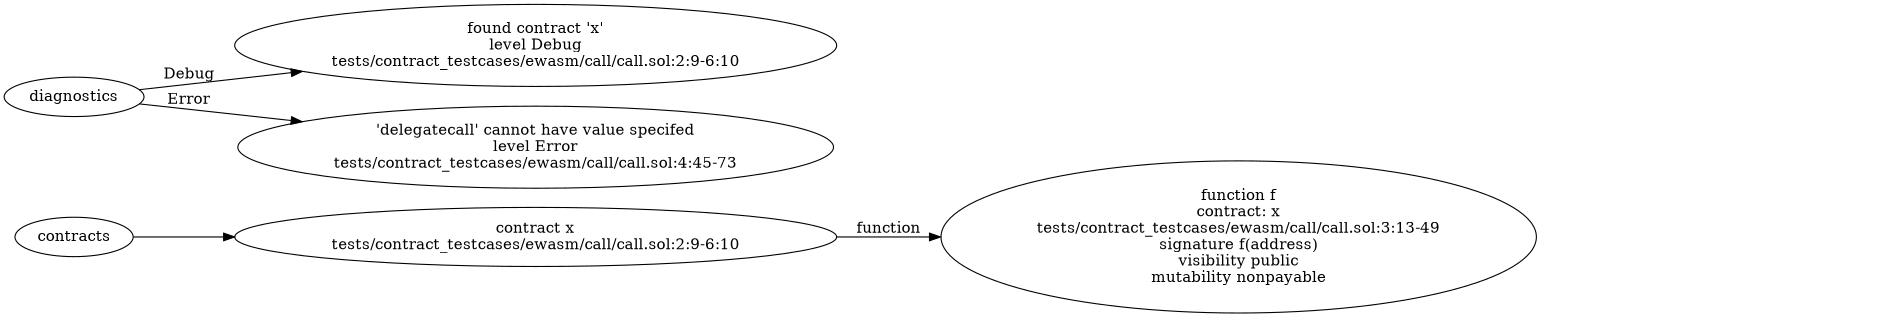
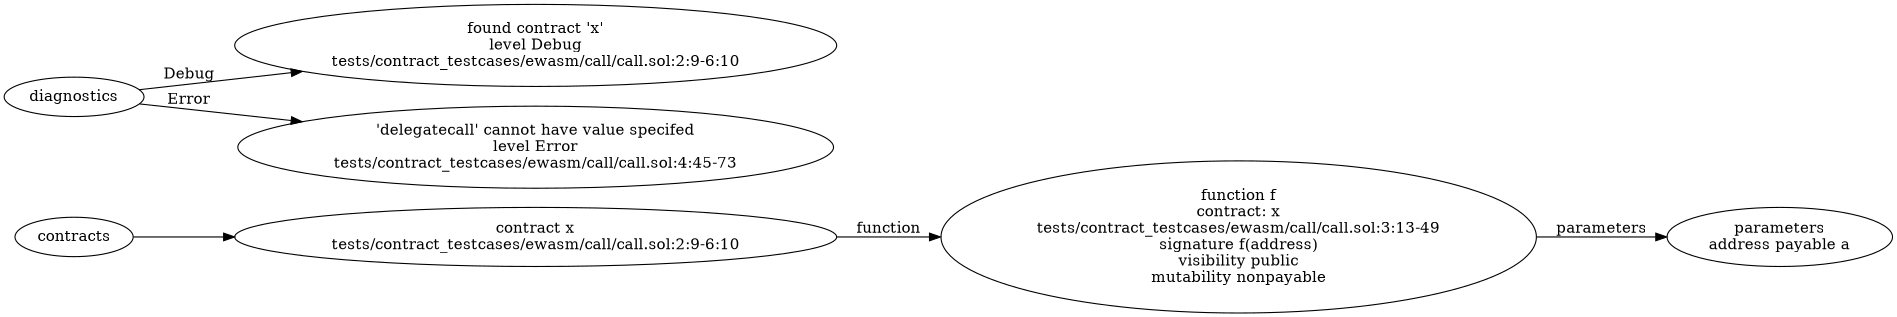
node "parameters address payable a": added
